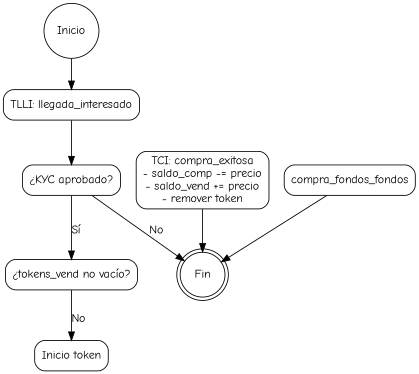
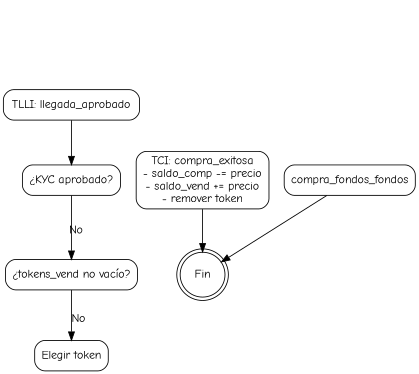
node "Inicio": removed
node "TLLI: llegada_interesado": label "TLLI: llegada_interesado" -> "TLLI: llegada_aprobado"
edge "¿KYC aprobado?" -> "Fin": removed, label "No"
edge "¿KYC aprobado?" -> "¿tokens_vend no vacío?": label "Sí" -> "No"
node "Inicio token": label "Inicio token" -> "Elegir token"
